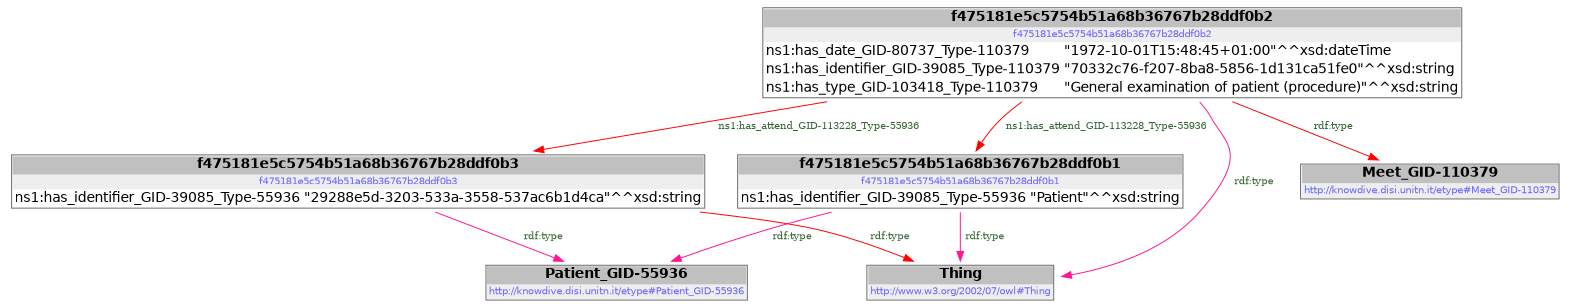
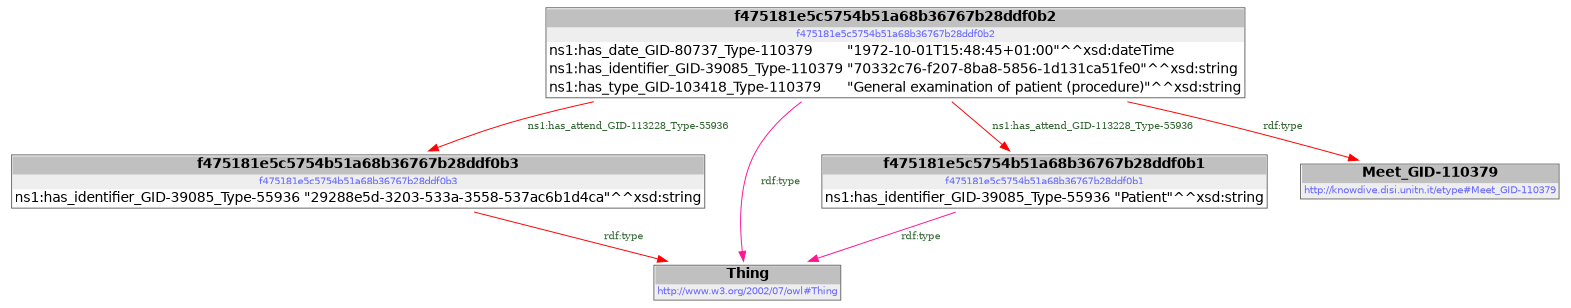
node "Patient_GID-55936": removed
